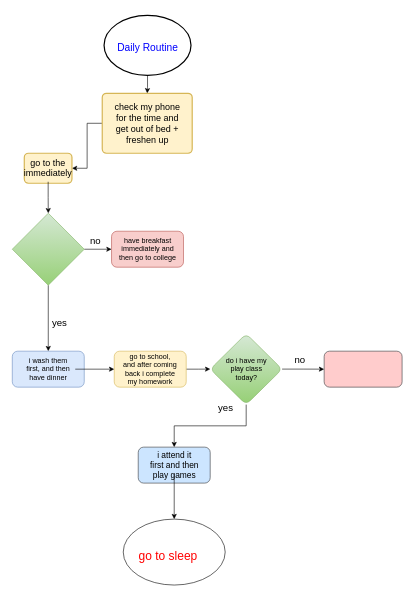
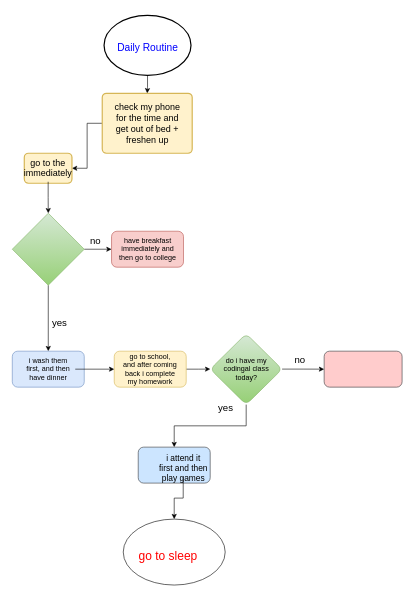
node "do i have my play class today?": label "do i have my play class today?" -> "do i have my codingal class today?"
node "i attend it first and then play games": moved (174, 465) -> (183, 468)
